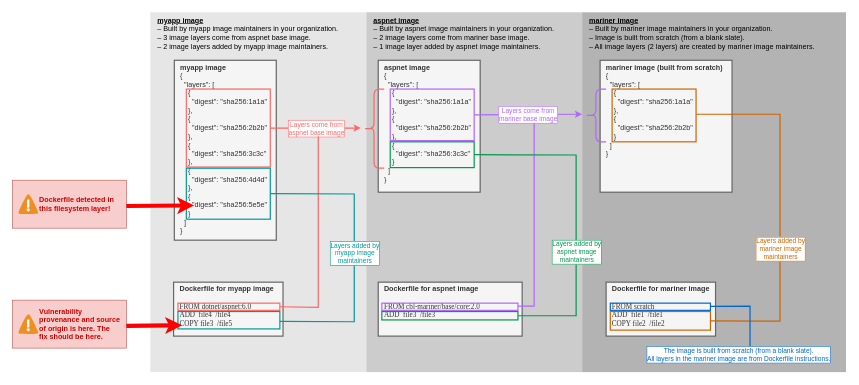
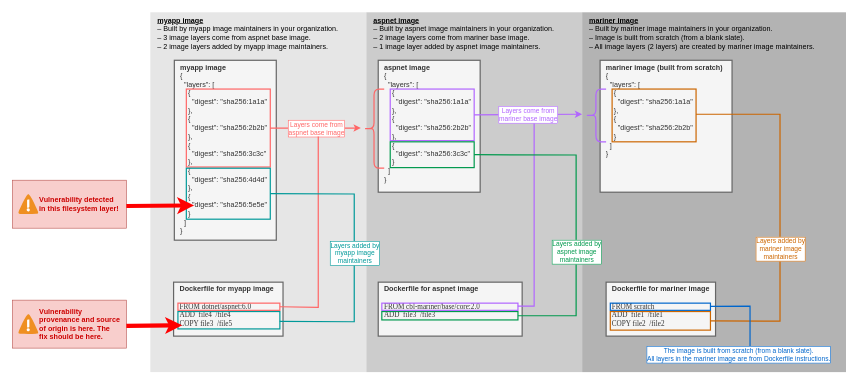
node "Dockerfile detected in this filesystem layer!": label "Dockerfile detected in this filesystem layer!" -> "Vulnerability detected in this filesystem layer!"
